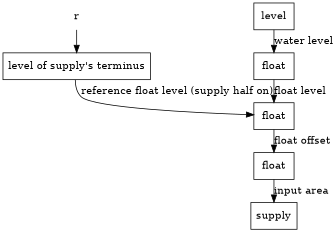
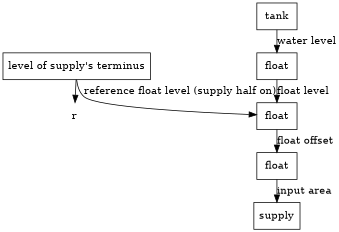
node "level": label "level" -> "tank"
edge "r" -> "level of supply's terminus": reversed
